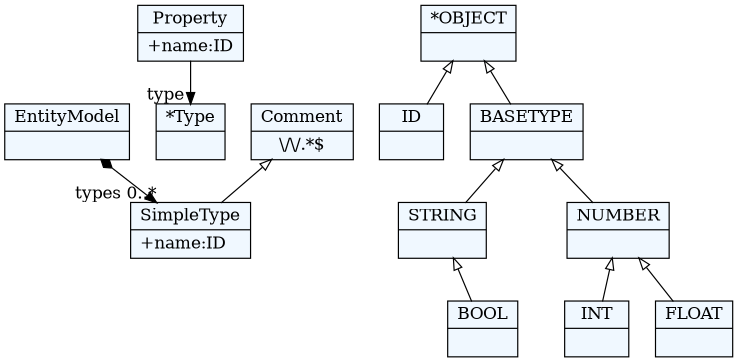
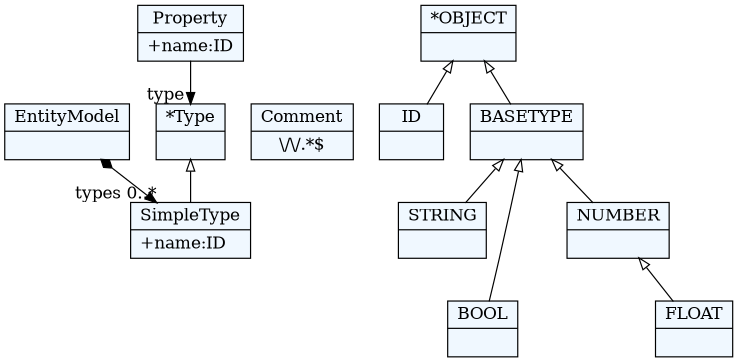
edge "SimpleType" -> "Comment": now "SimpleType" -> "*Type"
edge "BOOL" -> "STRING": now "BOOL" -> "BASETYPE"
node "INT": removed
